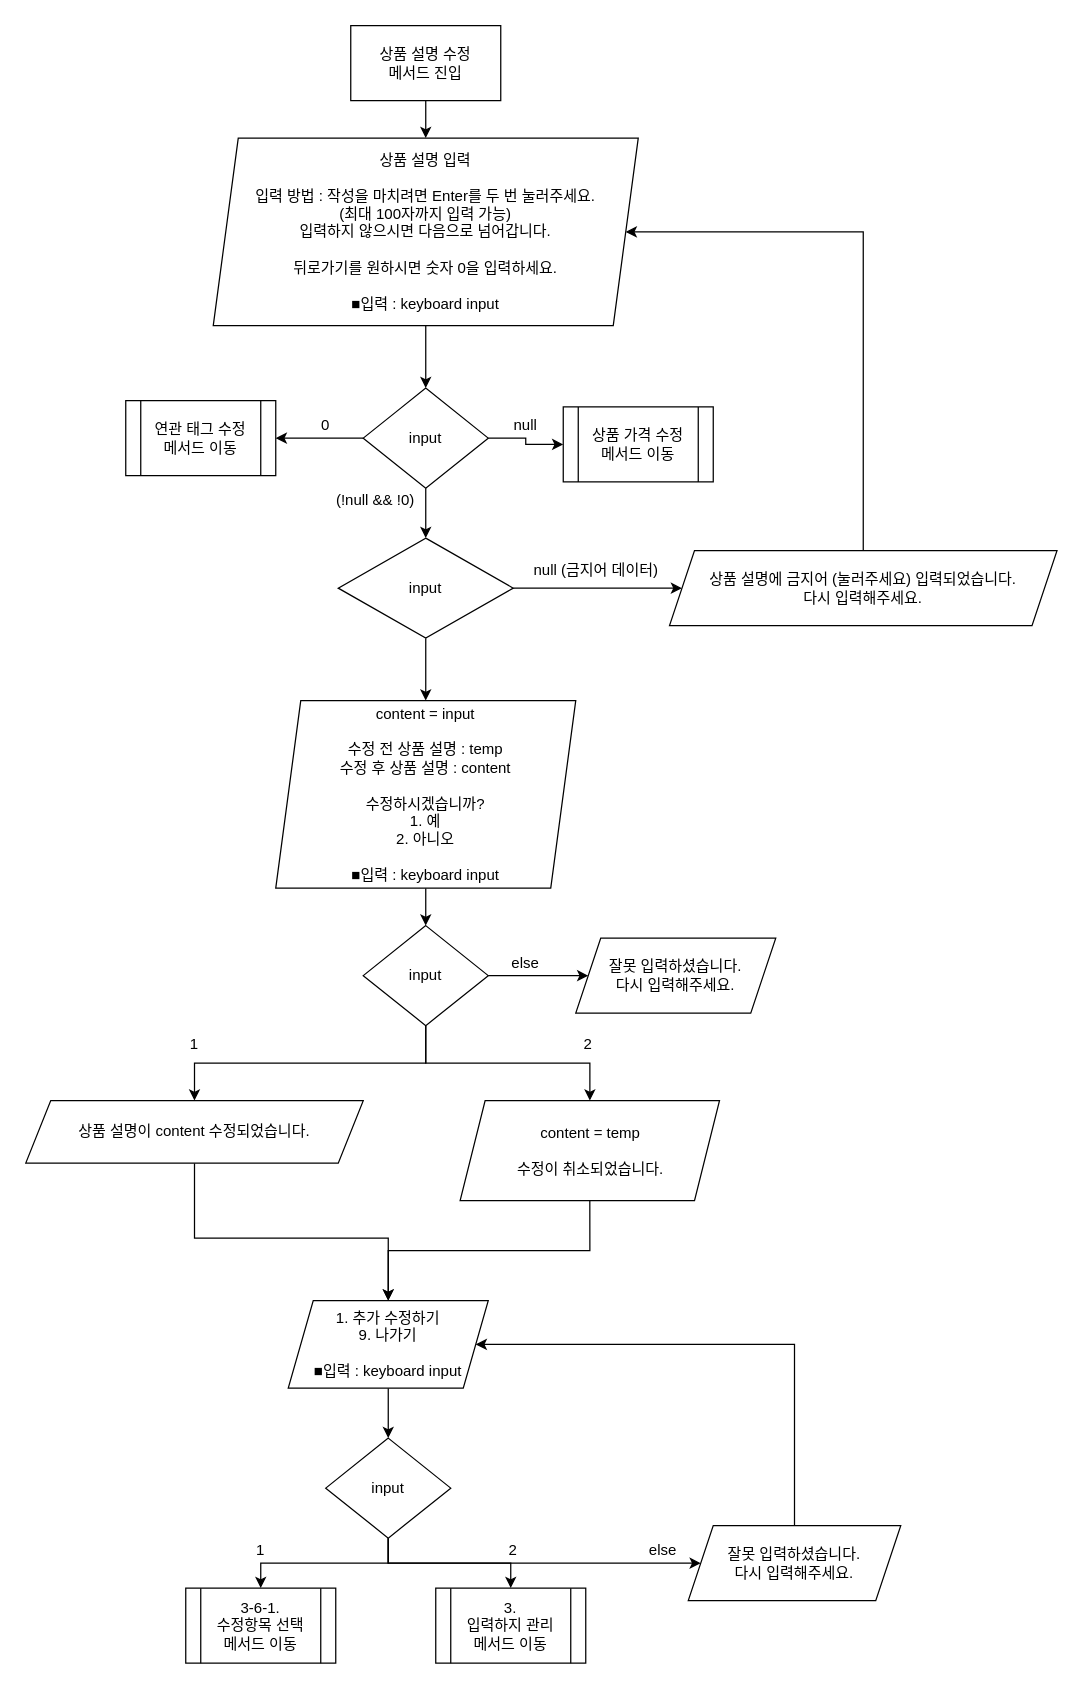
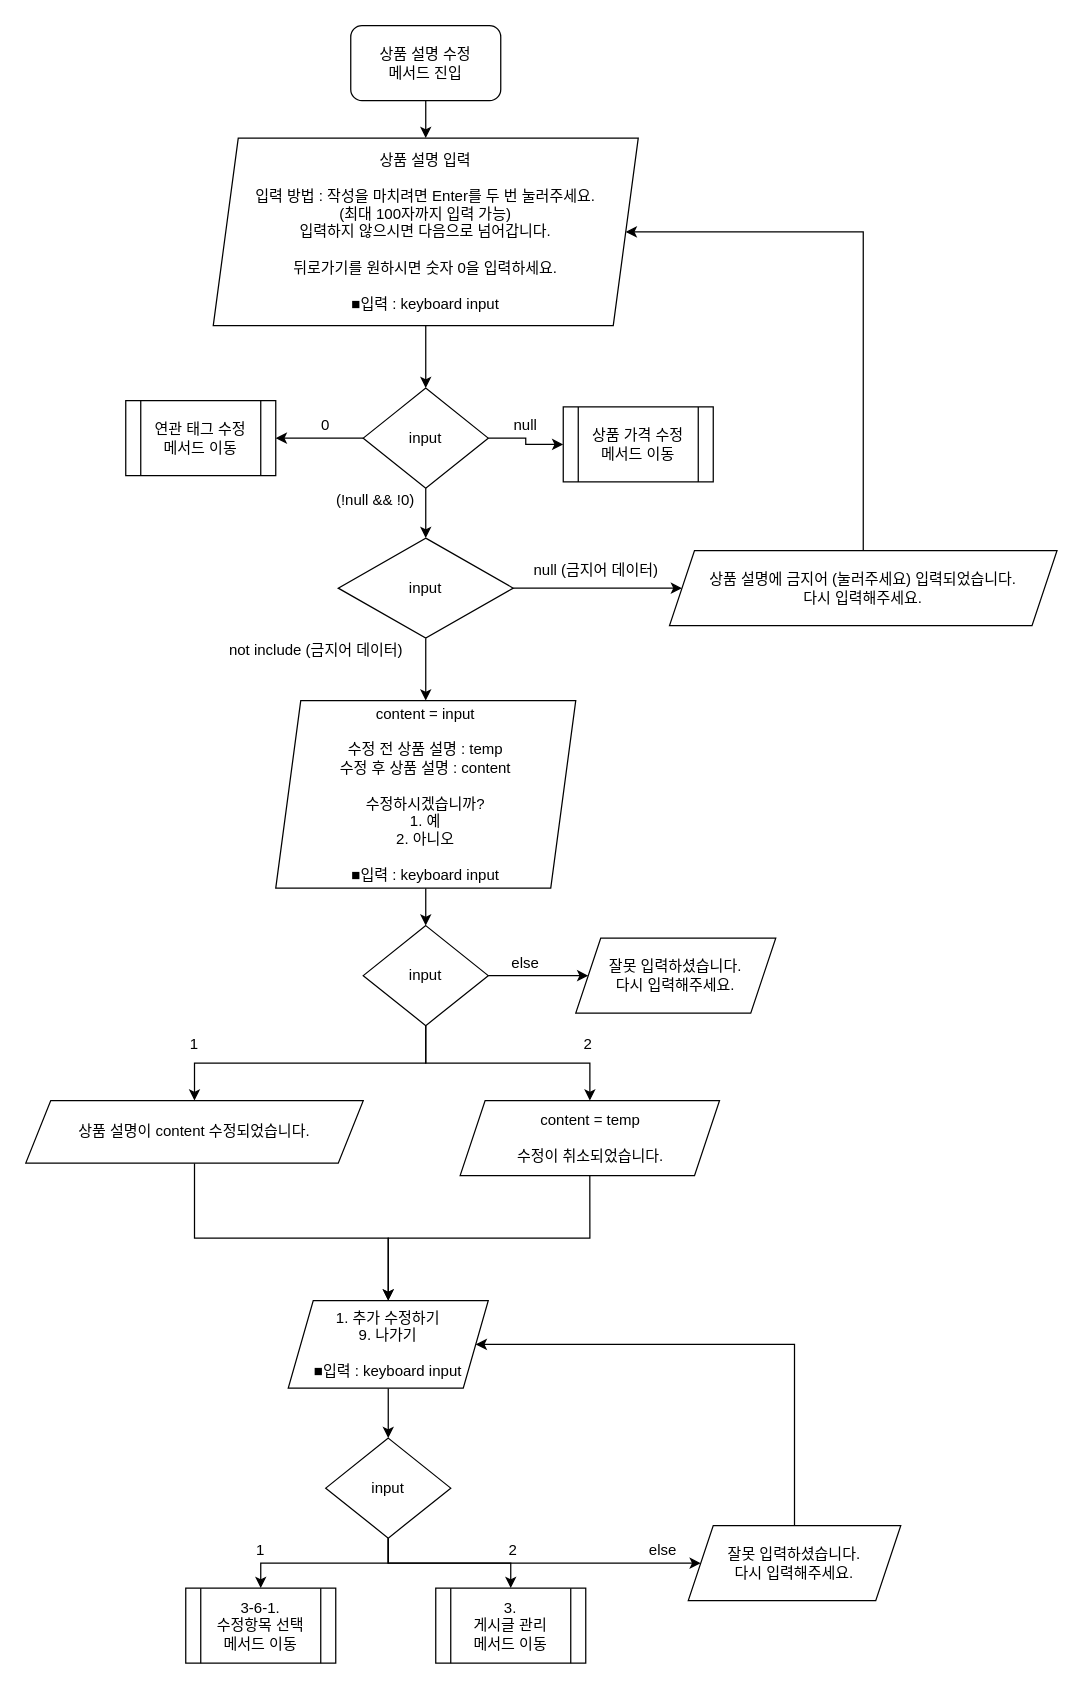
node "상품 설명 수정 메서드 진입": shape rectangle -> rounded rectangle
node "not include (금지어 데이터)": added
node "content = temp 수정이 취소되었습니다.": size 259x100 -> 259x75
node "3. 입력하지 관리 메서드 이동": label "3. 입력하지 관리 메서드 이동" -> "3. 게시글 관리 메서드 이동"
